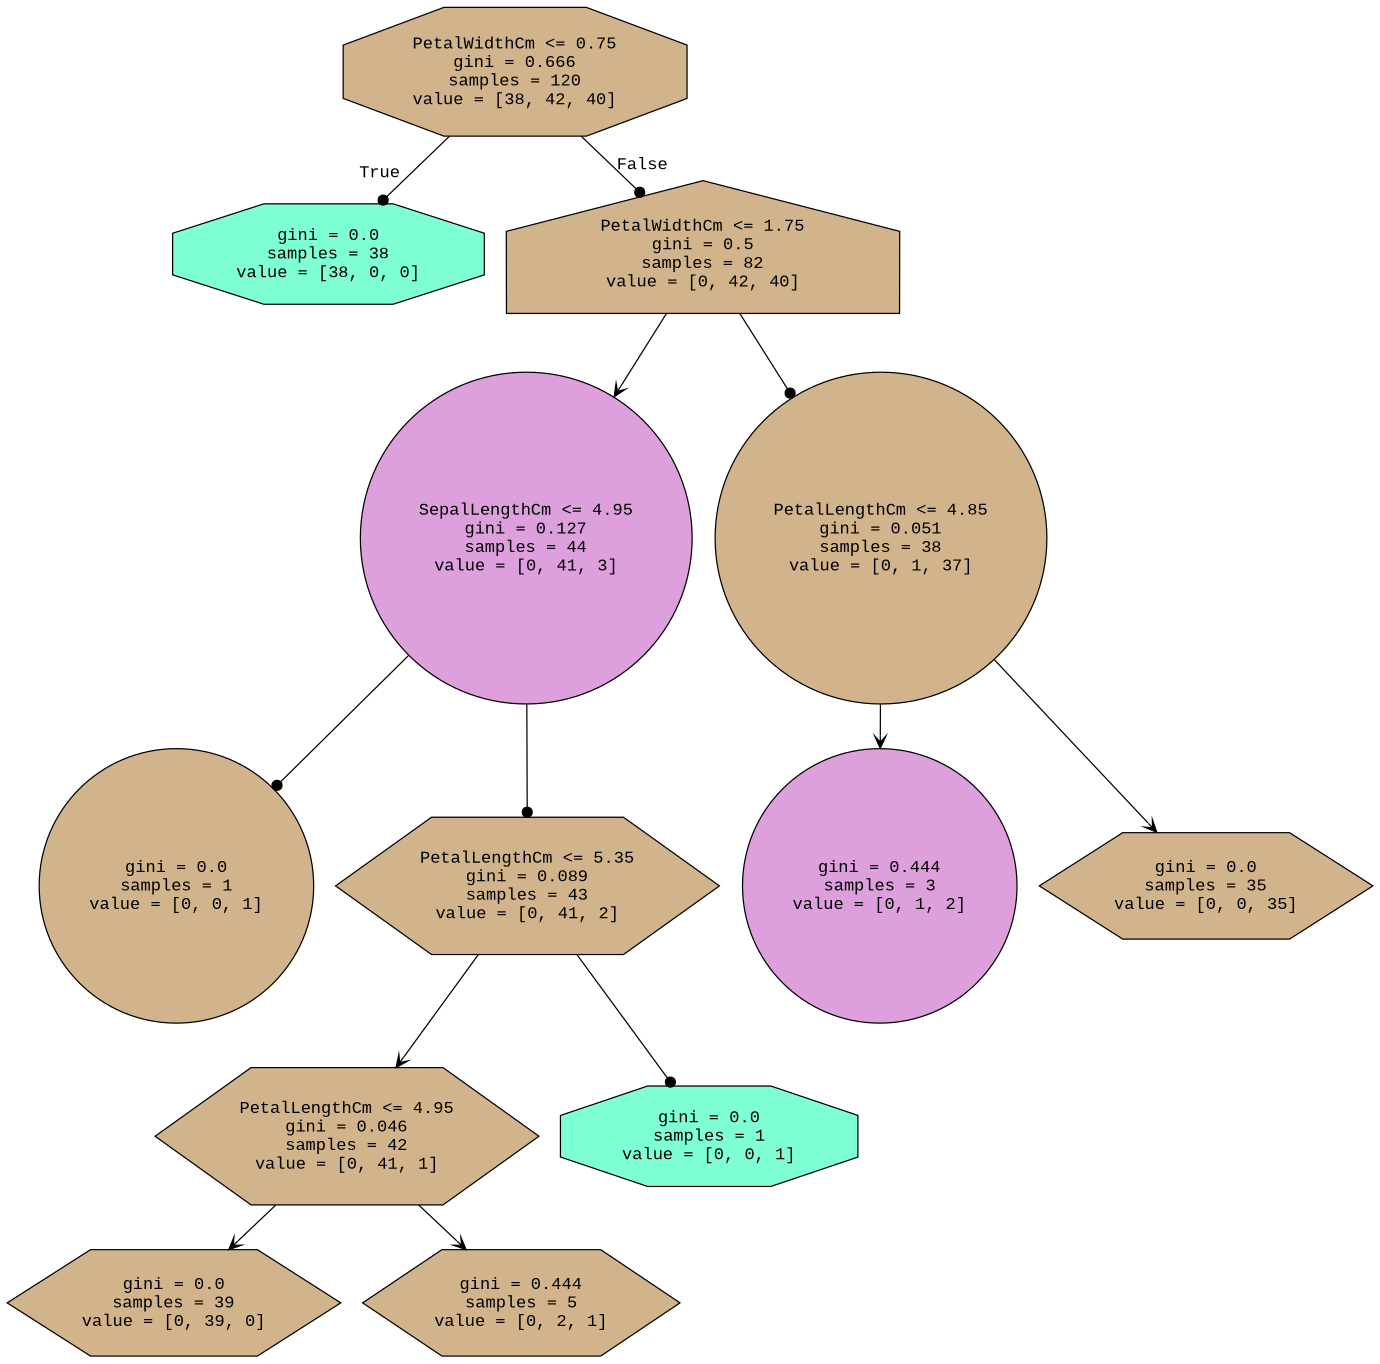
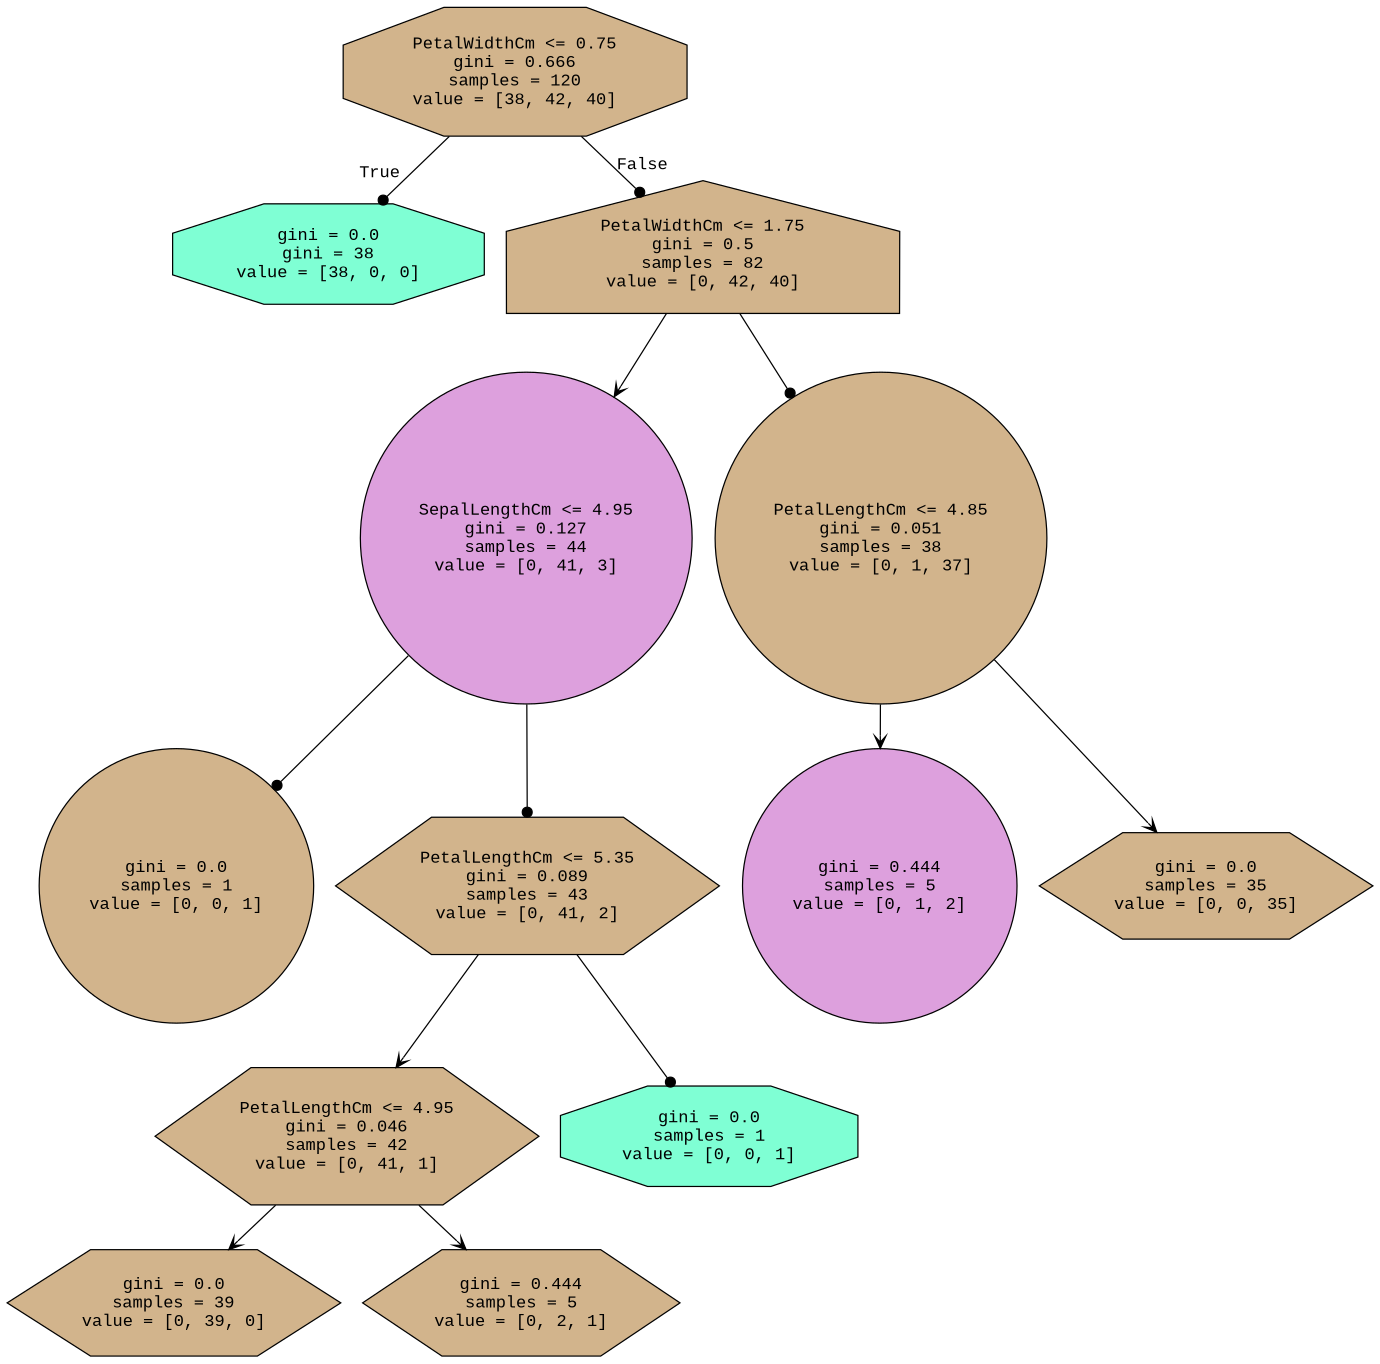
node "gini = 0.0 samples = 38 value = [38, 0, 0]": label "gini = 0.0 samples = 38 value = [38, 0, 0]" -> "gini = 0.0 gini = 38 value = [38, 0, 0]"
node "gini = 0.444 samples = 3 value = [0, 1, 2]": label "gini = 0.444 samples = 3 value = [0, 1, 2]" -> "gini = 0.444 samples = 5 value = [0, 1, 2]"
